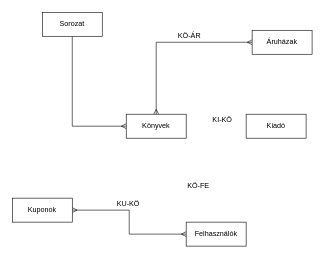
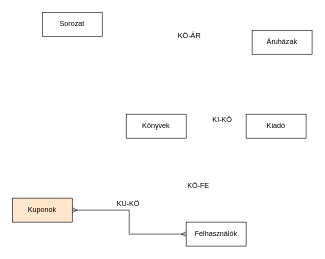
edge "Áruházak" -- "Könyvek": removed
edge "Sorozat" -> "Könyvek": removed
node "Kuponok": fillcolor #ffffff -> #ffe6cc
